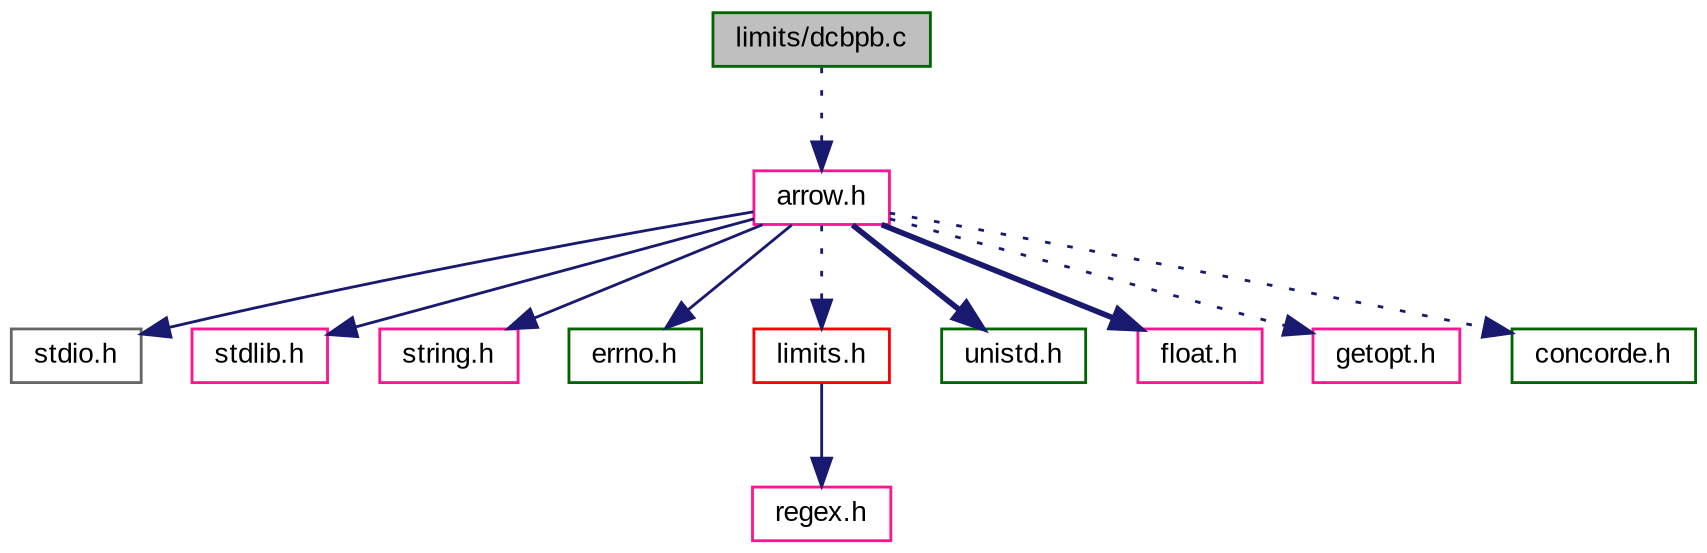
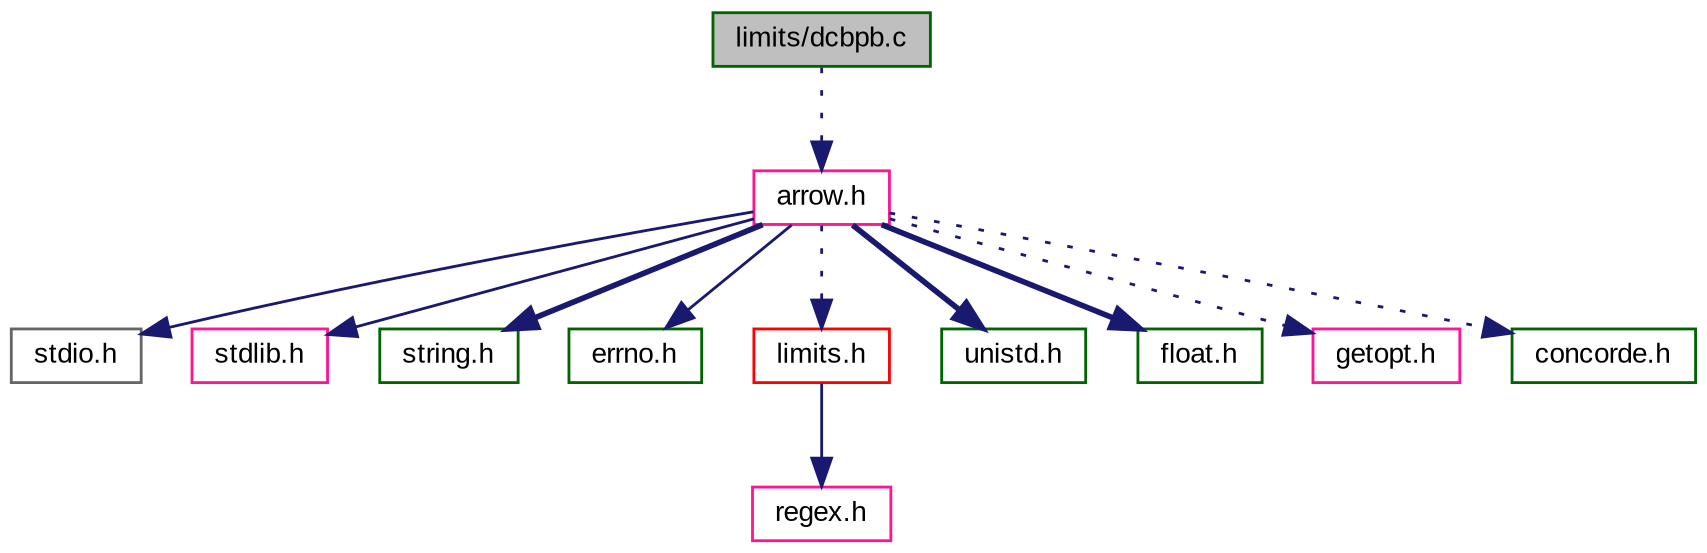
edge "arrow.h" -> "string.h": style solid -> bold
node "string.h": color deeppink -> darkgreen
node "float.h": color deeppink -> darkgreen
